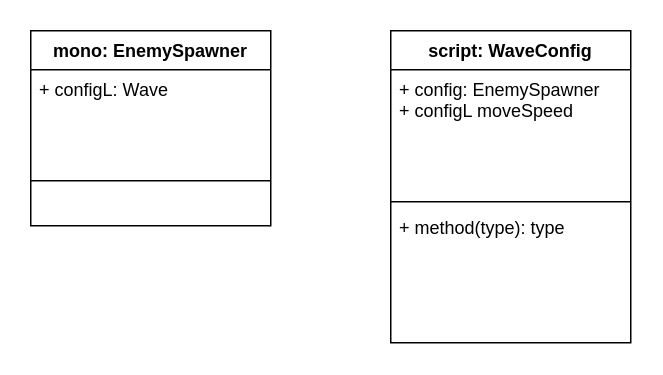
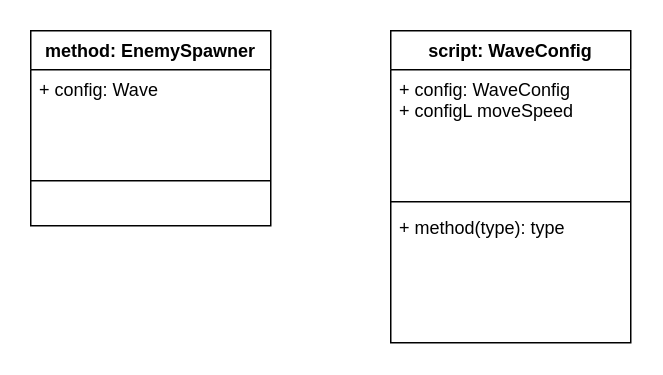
node "mono: EnemySpawner": label "mono: EnemySpawner" -> "method: EnemySpawner"
node "+ configL: Wave": label "+ configL: Wave" -> "+ config: Wave"
node "+ config: EnemySpawner + configL moveSpeed": label "+ config: EnemySpawner + configL moveSpeed" -> "+ config: WaveConfig + configL moveSpeed"
